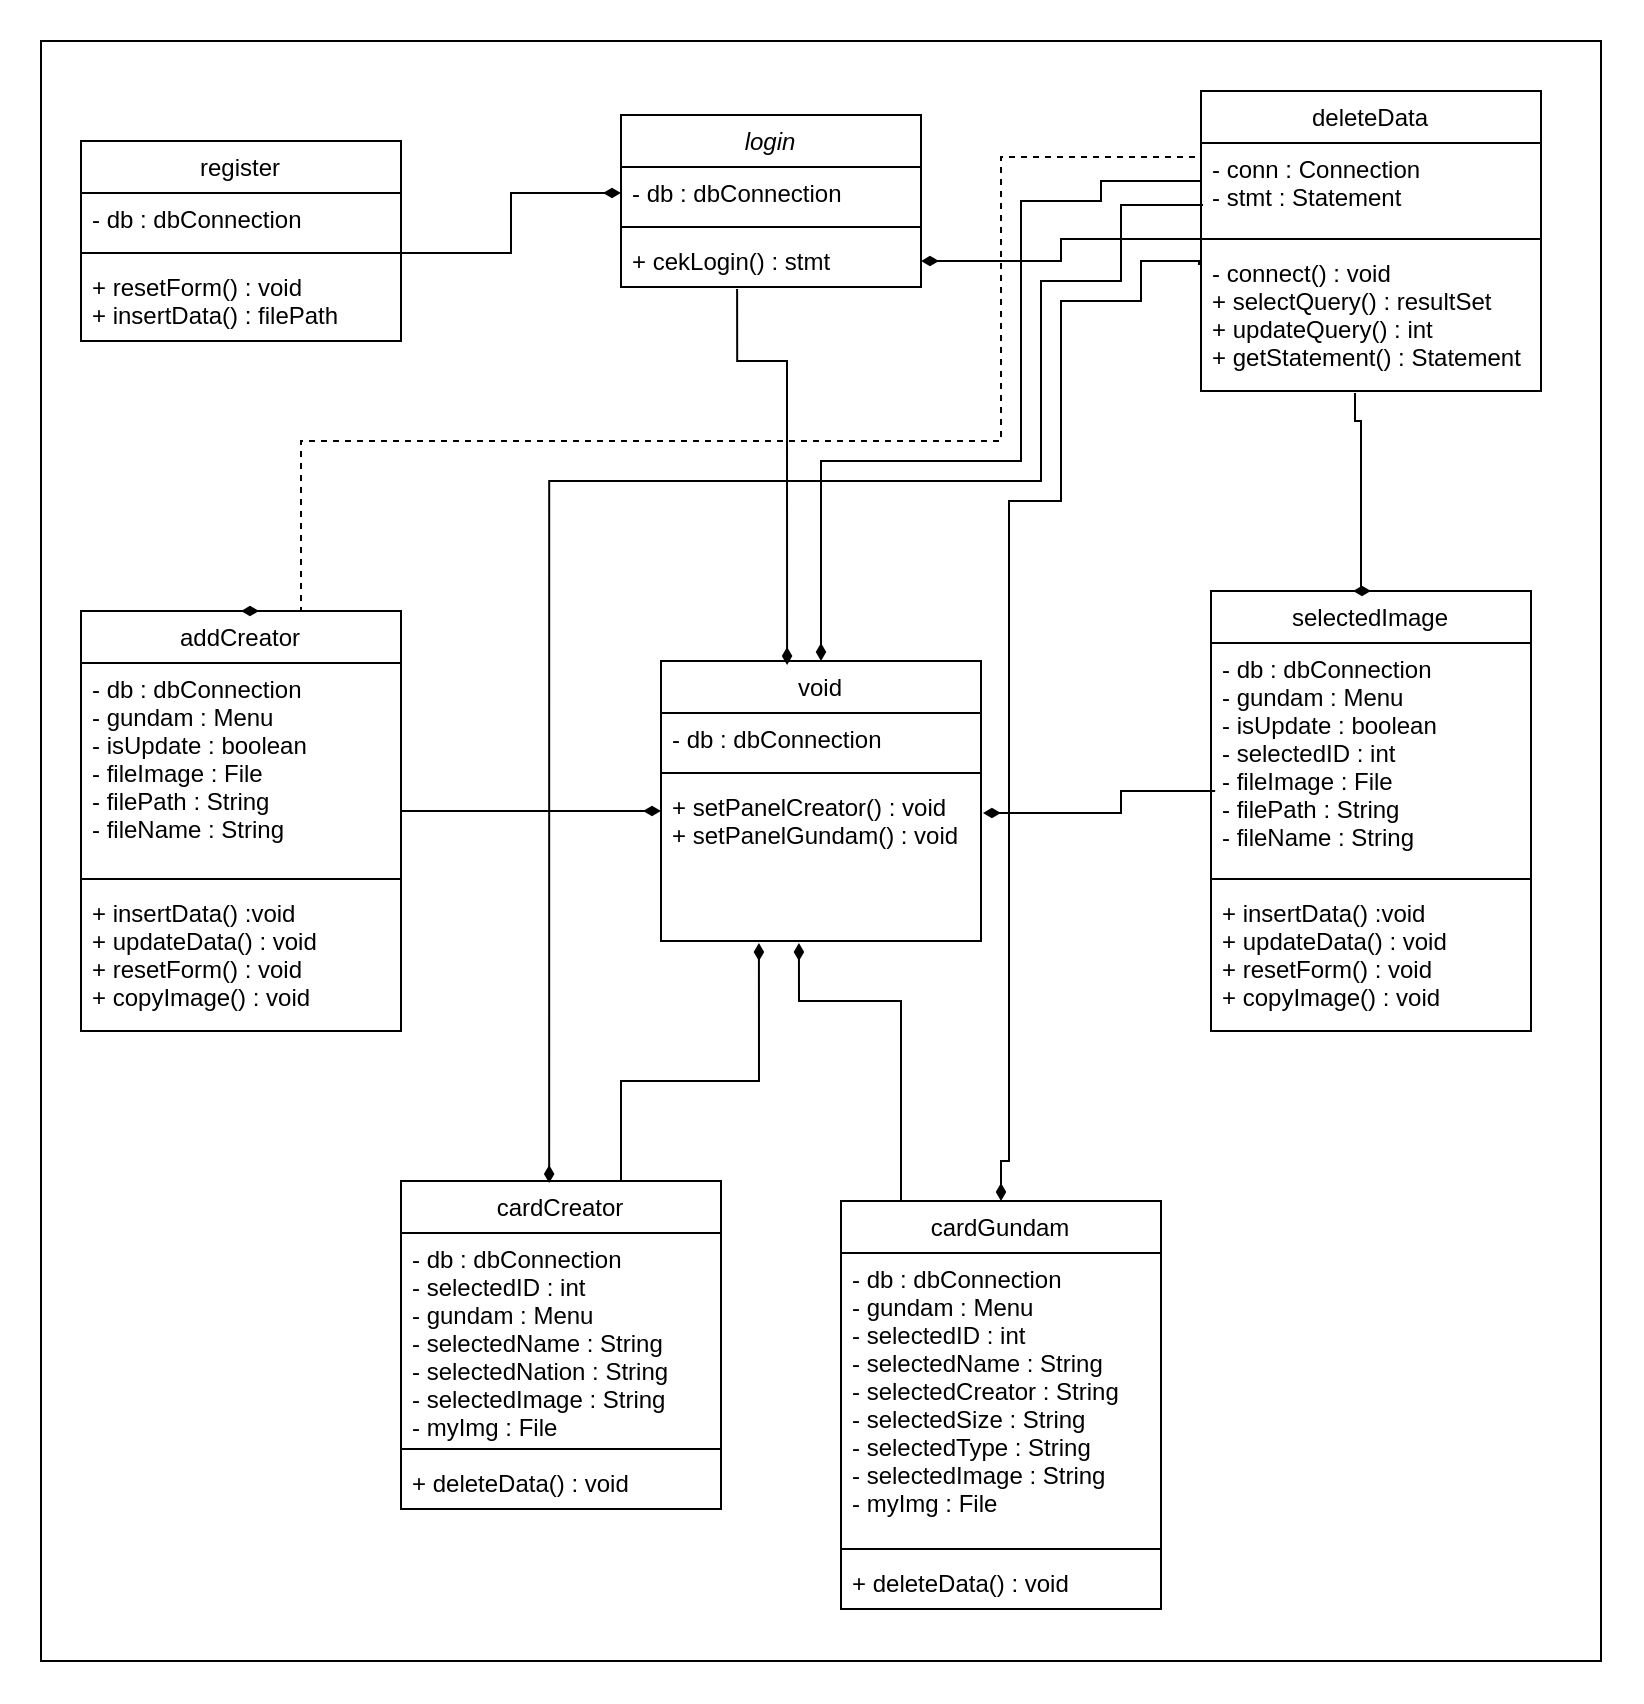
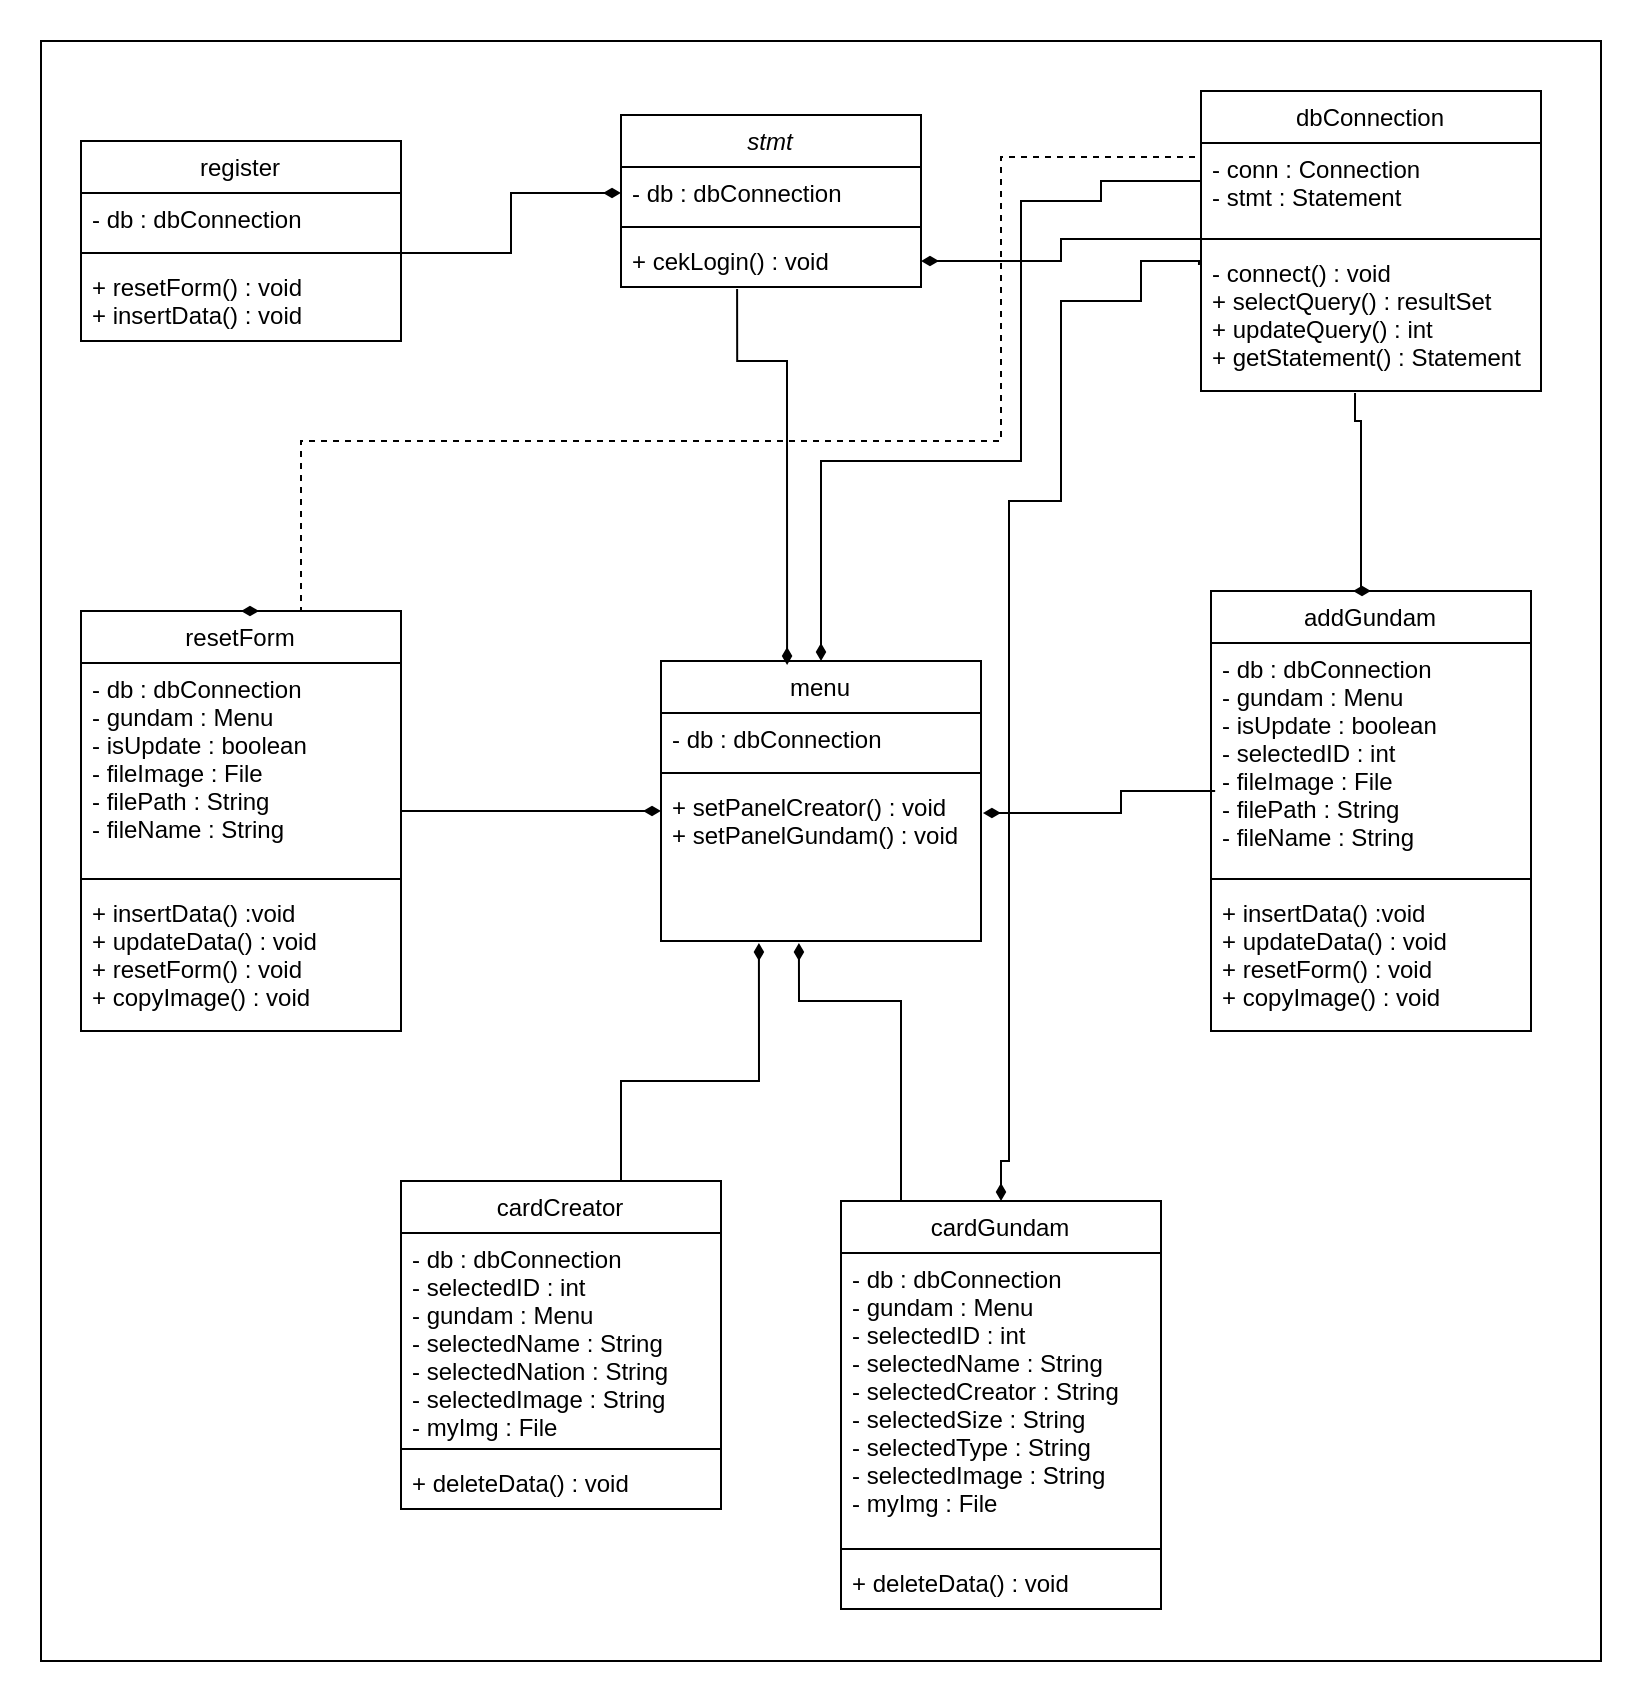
node "deleteData": label "deleteData" -> "dbConnection"
node "login": label "login" -> "stmt"
node "+ cekLogin() : stmt": label "+ cekLogin() : stmt" -> "+ cekLogin() : void"
node "+ resetForm() : void + insertData() : filePath": label "+ resetForm() : void + insertData() : filePath" -> "+ resetForm() : void + insertData() : void"
edge "- conn : Connection - stmt : Statement" -> "cardCreator": removed
node "selectedImage": label "selectedImage" -> "addGundam"
node "addCreator": label "addCreator" -> "resetForm"
node "void": label "void" -> "menu"
